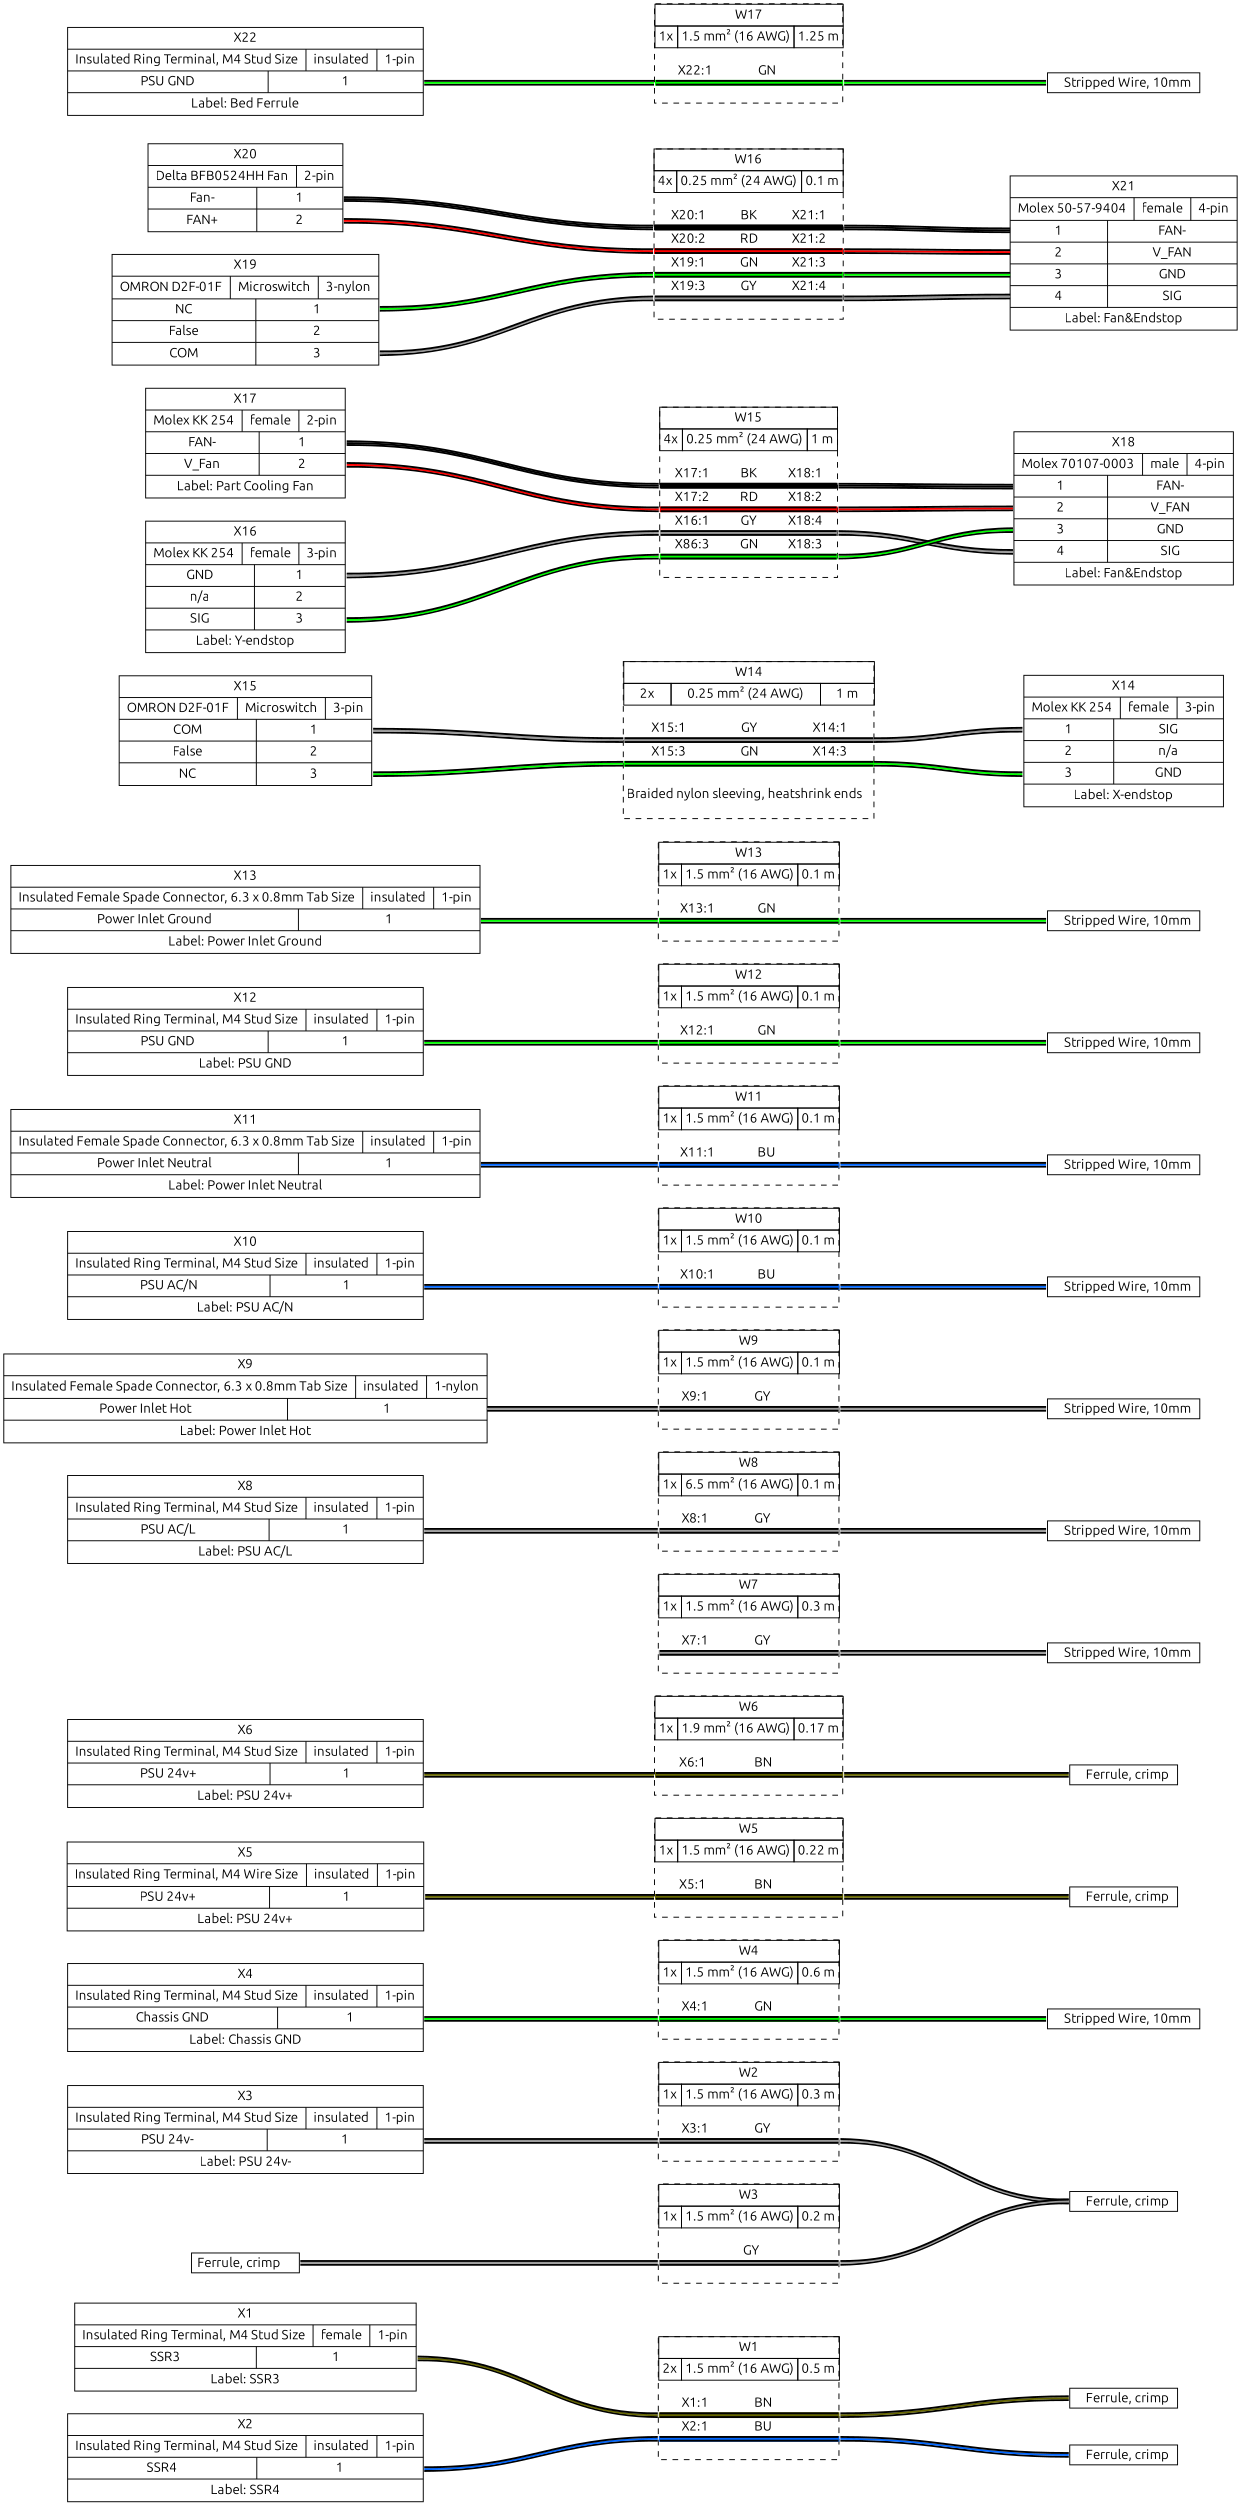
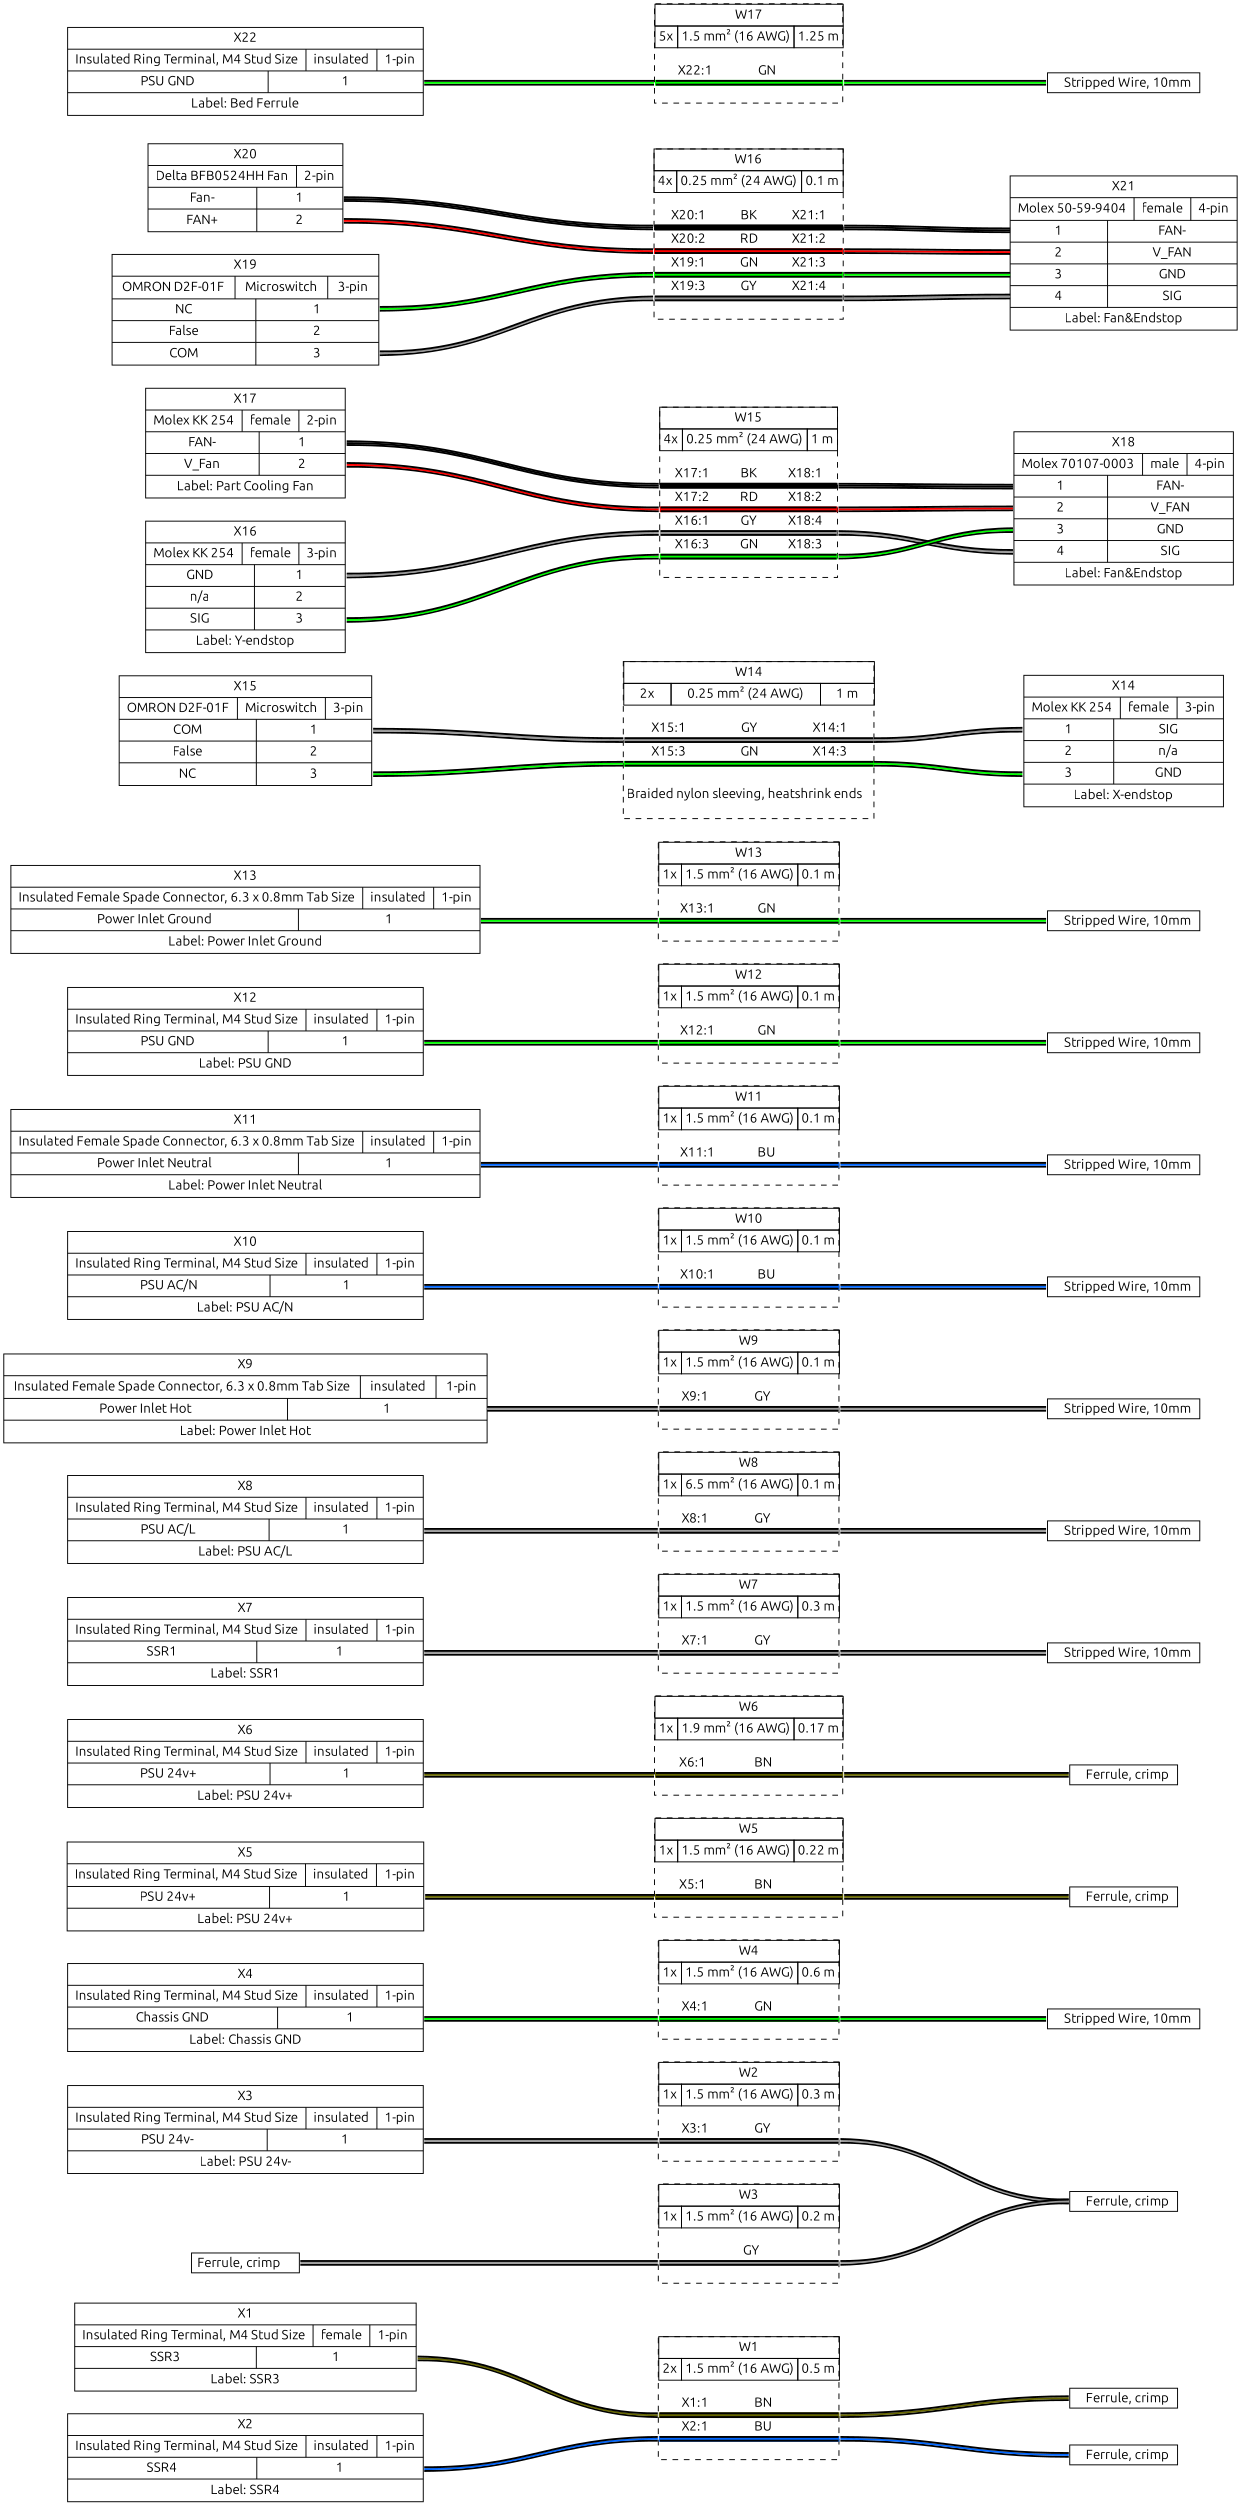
node "W17": text "1x" -> "5x"
node "X21": text "Molex 50-57-9404" -> "Molex 50-59-9404"
node "X19": text "3-nylon" -> "3-pin"
node "W15": text "X86:3" -> "X16:3"
node "X9": text "1-nylon" -> "1-pin"
node "X7": added
node "X5": text "Insulated Ring Terminal, M4 Wire Size" -> "Insulated Ring Terminal, M4 Stud Size"
